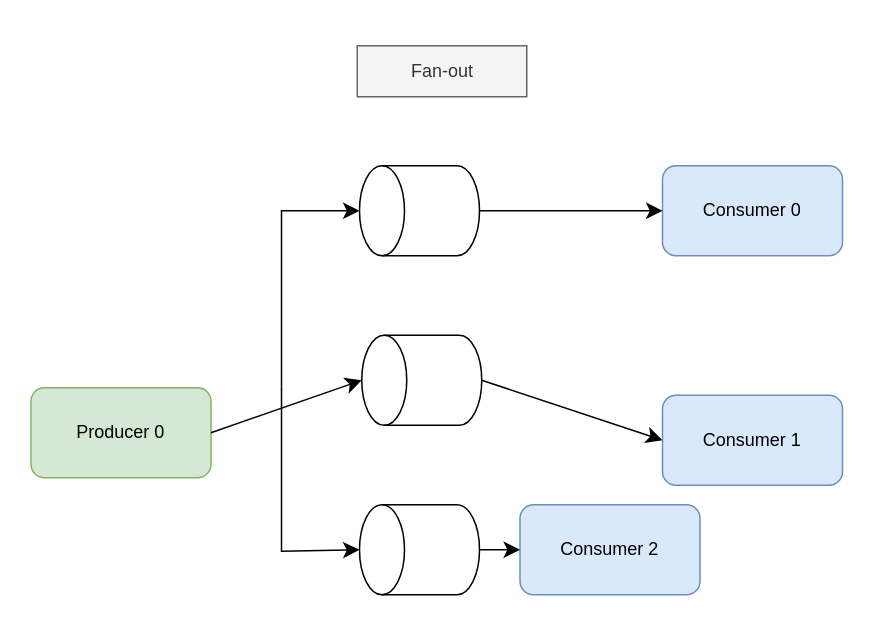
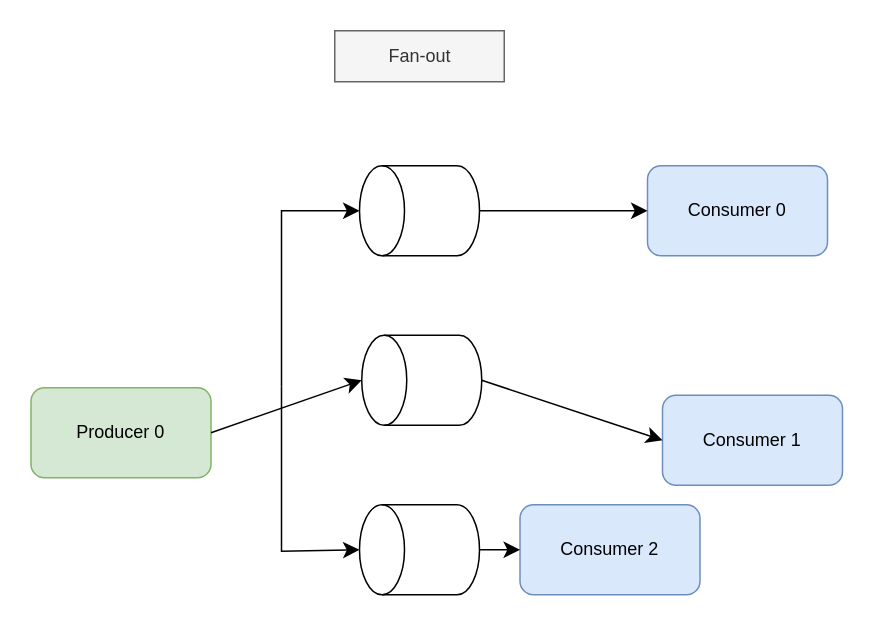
node "Fan-out": moved (442, 71) -> (419, 56)
node "Consumer 0": moved (752, 211) -> (737, 211)
